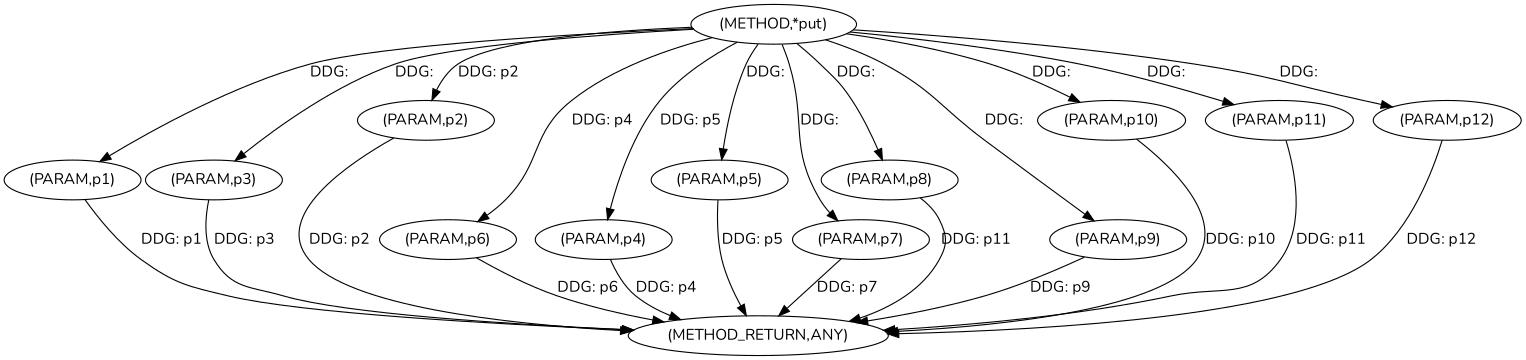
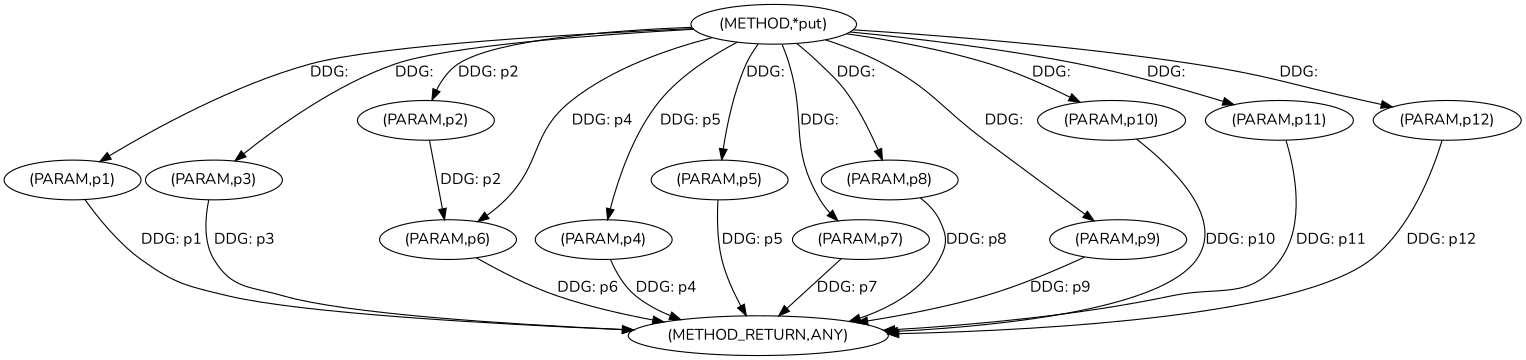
edge "(PARAM,p8)" -> "(METHOD_RETURN,ANY)": label "DDG: p11" -> "DDG: p8"
edge "(PARAM,p2)" -> "(METHOD_RETURN,ANY)": now "(PARAM,p2)" -> "(PARAM,p6)"
